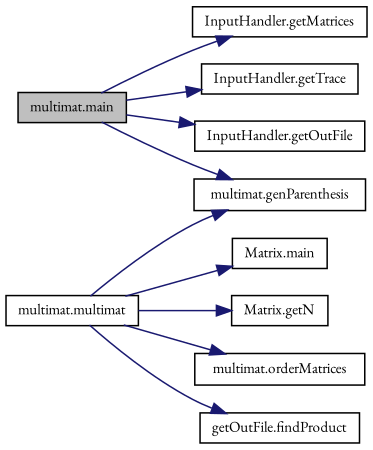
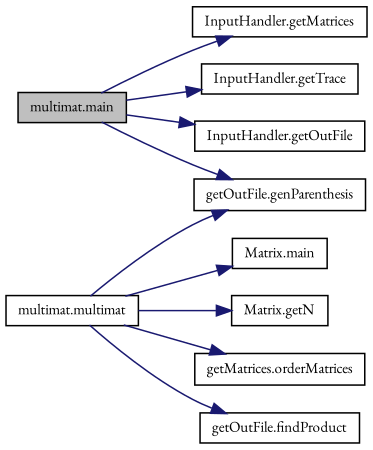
node "multimat.genParenthesis": label "multimat.genParenthesis" -> "getOutFile.genParenthesis"
node "multimat.orderMatrices": label "multimat.orderMatrices" -> "getMatrices.orderMatrices"
